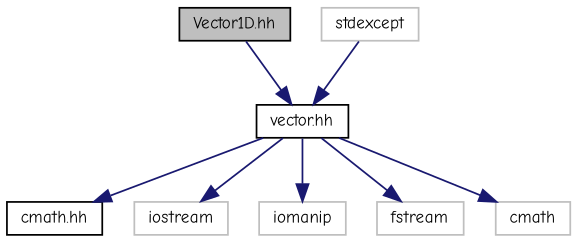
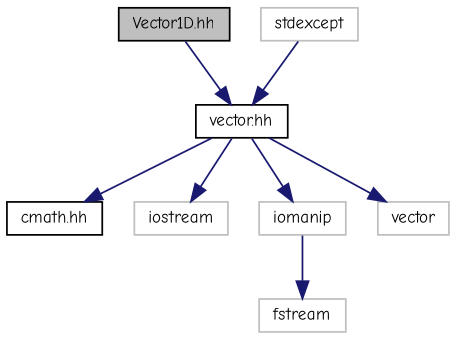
edge "vector.hh" -> "fstream": now "iomanip" -> "fstream"
node "cmath": label "cmath" -> "vector"
